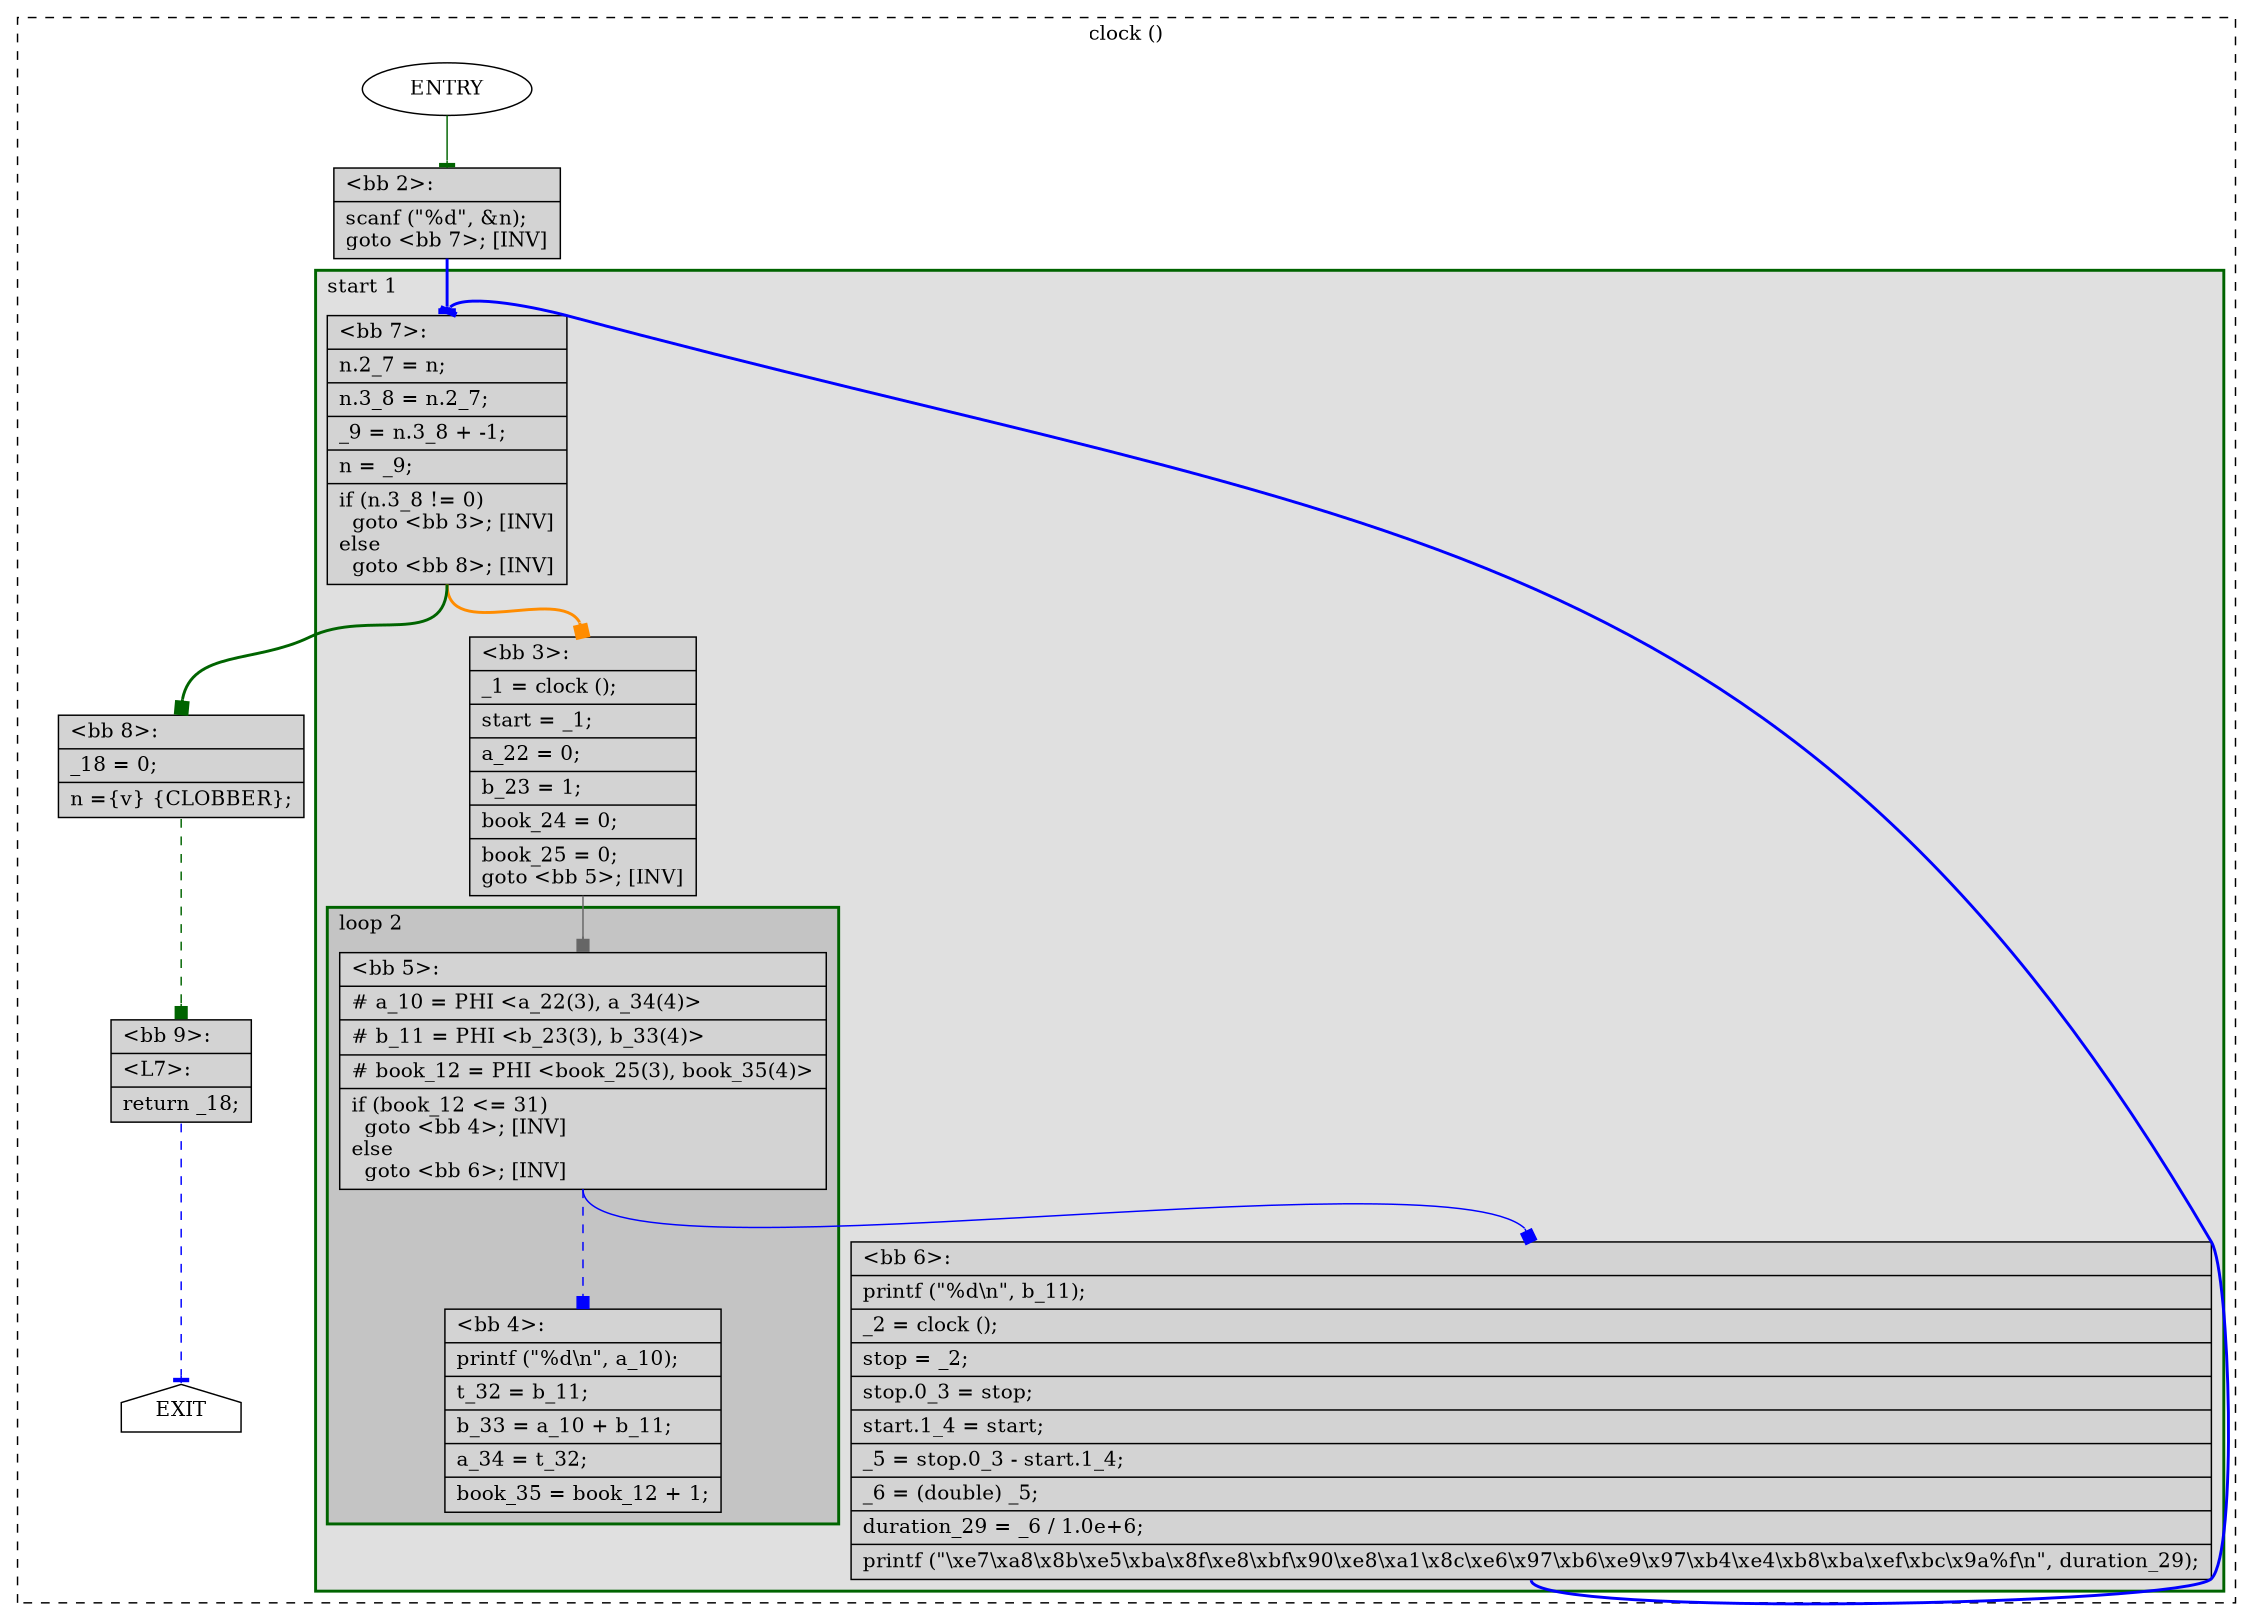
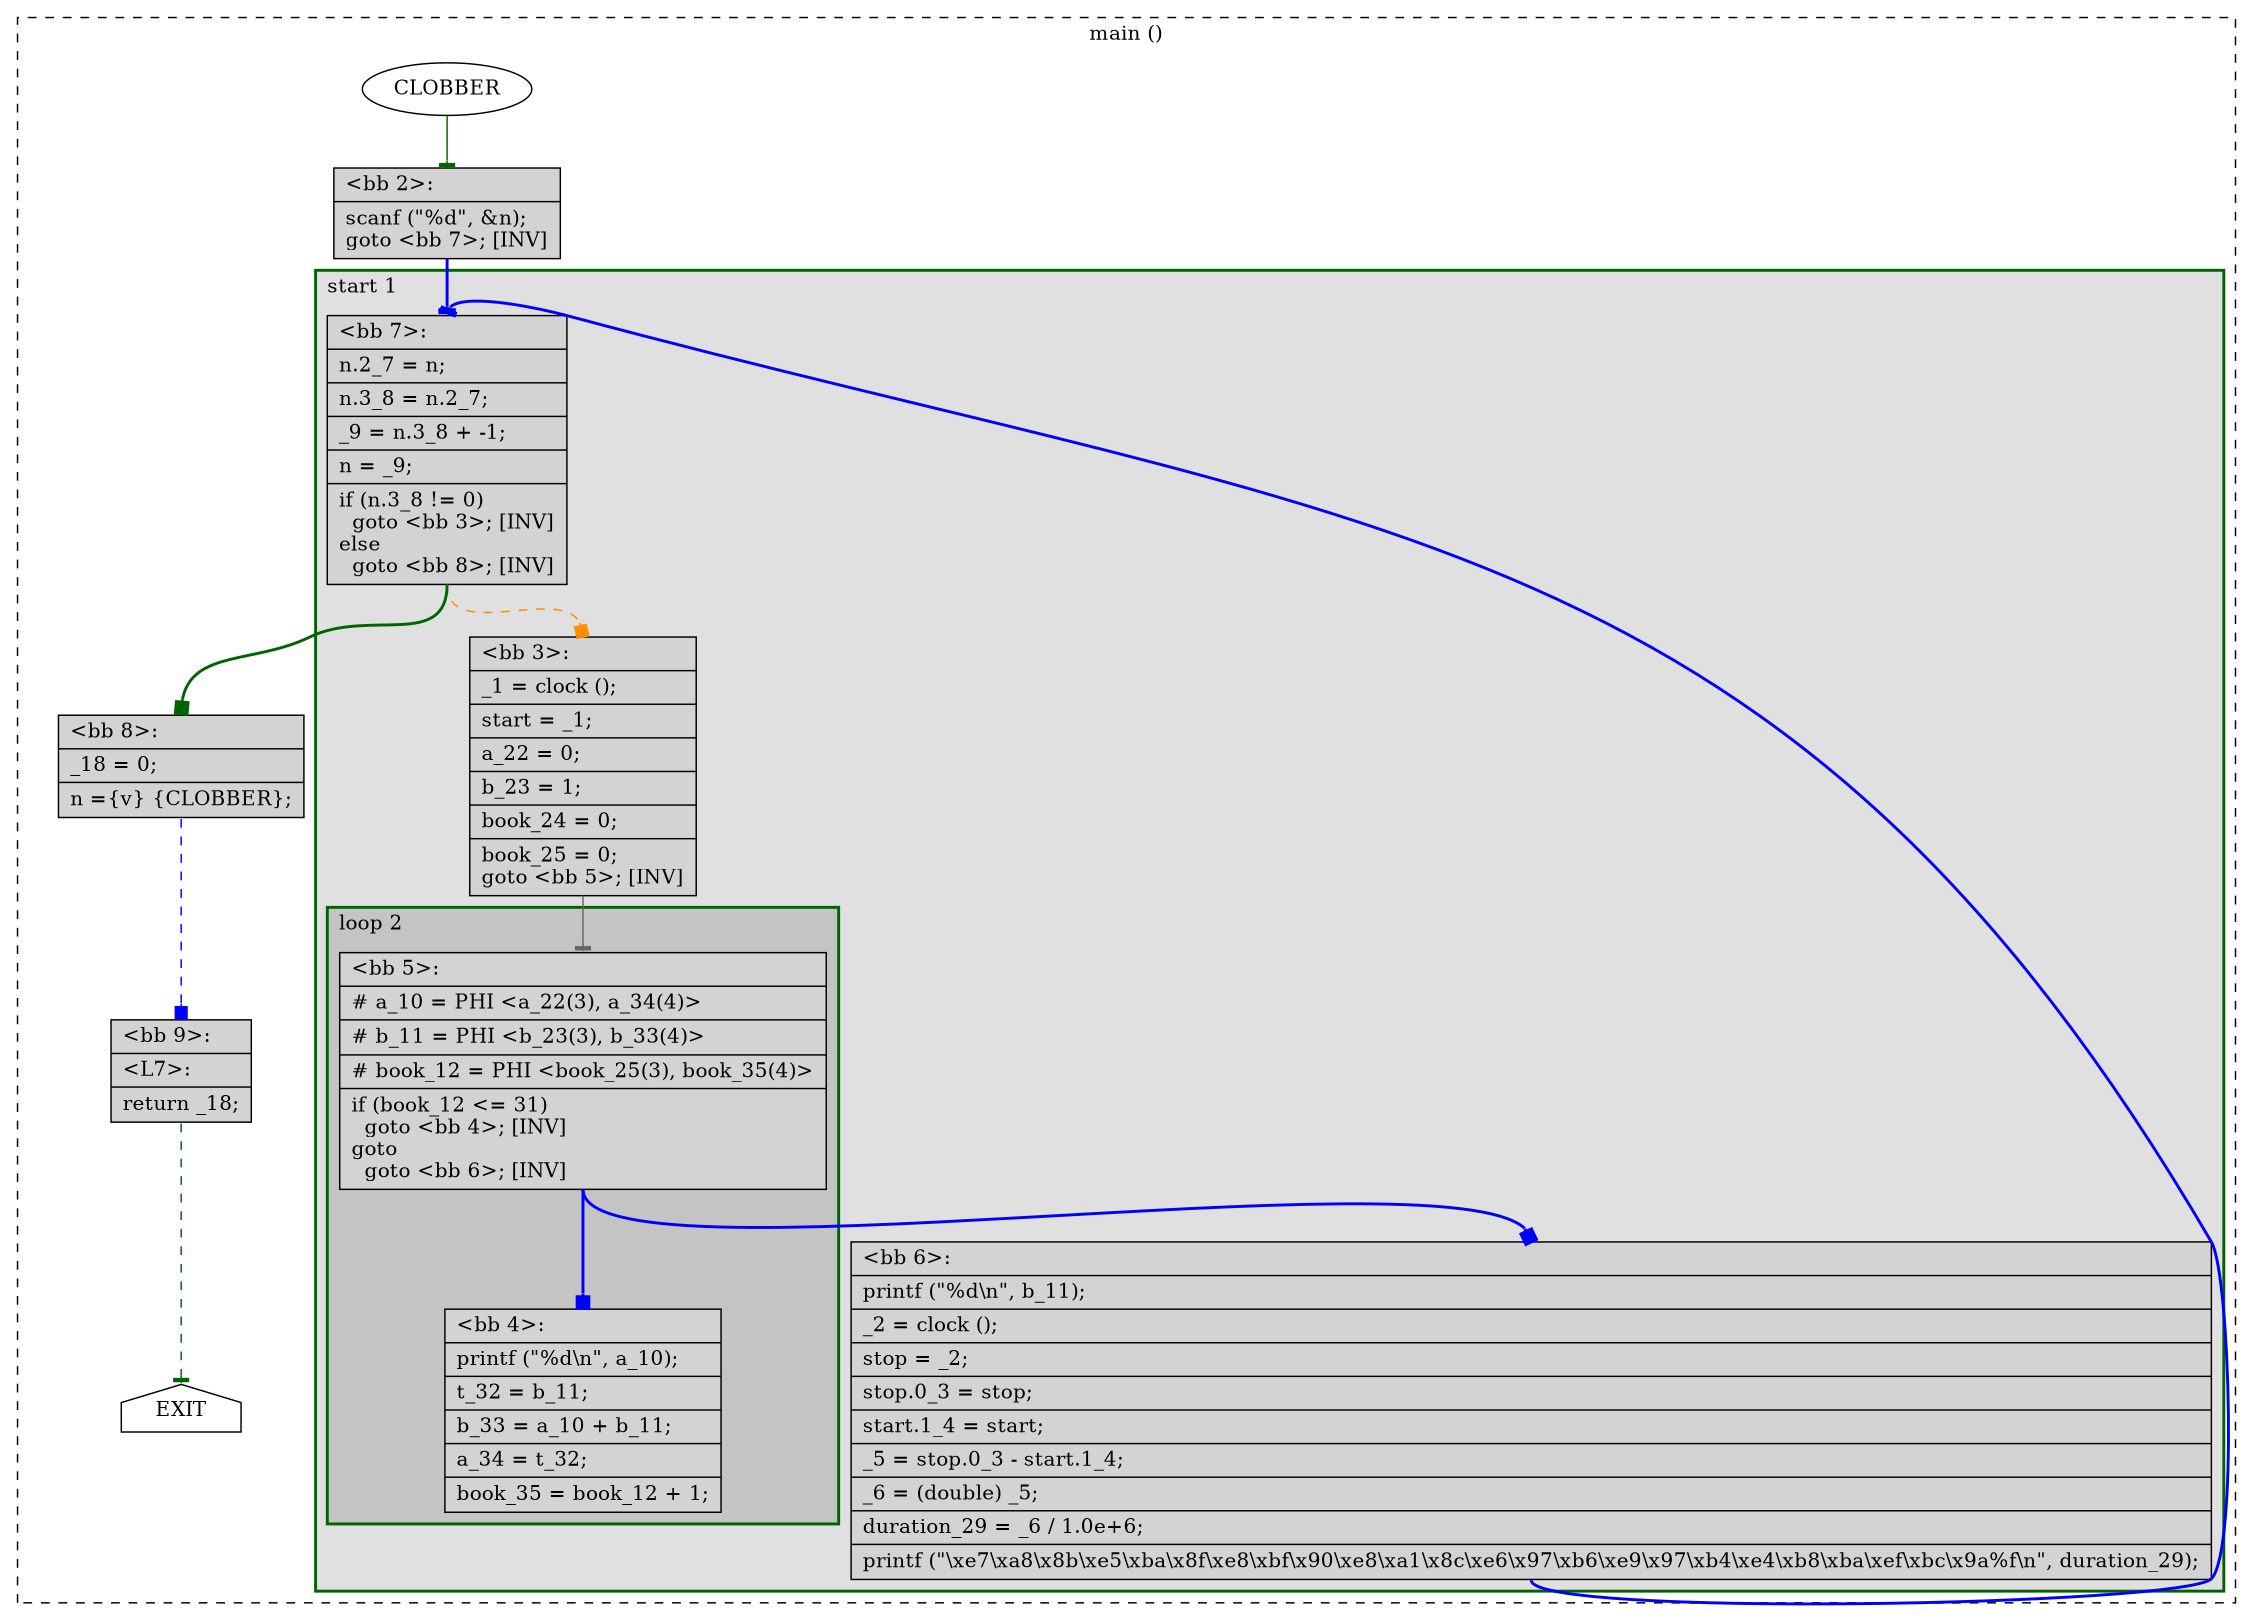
cluster "clock ()": label "clock ()" -> "main ()"
node "ENTRY": label "ENTRY" -> "CLOBBER"
edge "<bb 7>:" -> "<bb 3>:": style bold -> dashed
edge "<bb 8>:" -> "<bb 9>:": color darkgreen -> blue
edge "<bb 3>:" -> "<bb 5>:": arrowhead box -> tee
node "<bb 5>:": text "else" -> "goto"
edge "<bb 5>:" -> "<bb 6>:": style solid -> bold
edge "<bb 5>:" -> "<bb 4>:": style dashed -> bold
edge "<bb 9>:" -> "EXIT": color blue -> darkgreen
